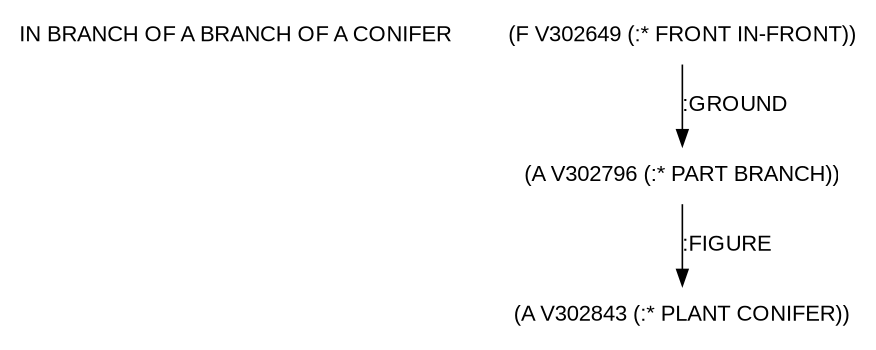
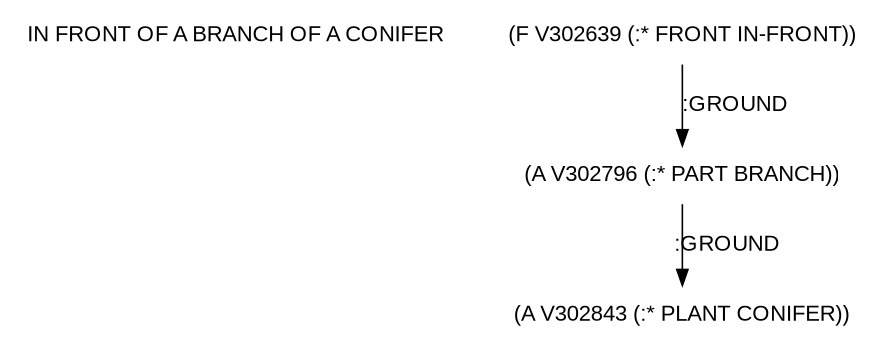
node "IN BRANCH OF A BRANCH OF A CONIFER": label "IN BRANCH OF A BRANCH OF A CONIFER" -> "IN FRONT OF A BRANCH OF A CONIFER"
node "(F V302649 (:* FRONT IN-FRONT))": label "(F V302649 (:* FRONT IN-FRONT))" -> "(F V302639 (:* FRONT IN-FRONT))"
edge "(A V302796 (:* PART BRANCH))" -> "(A V302843 (:* PLANT CONIFER))": label ":FIGURE" -> ":GROUND"
